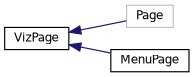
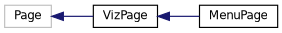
edge "Page" -> "VizPage": reversed
